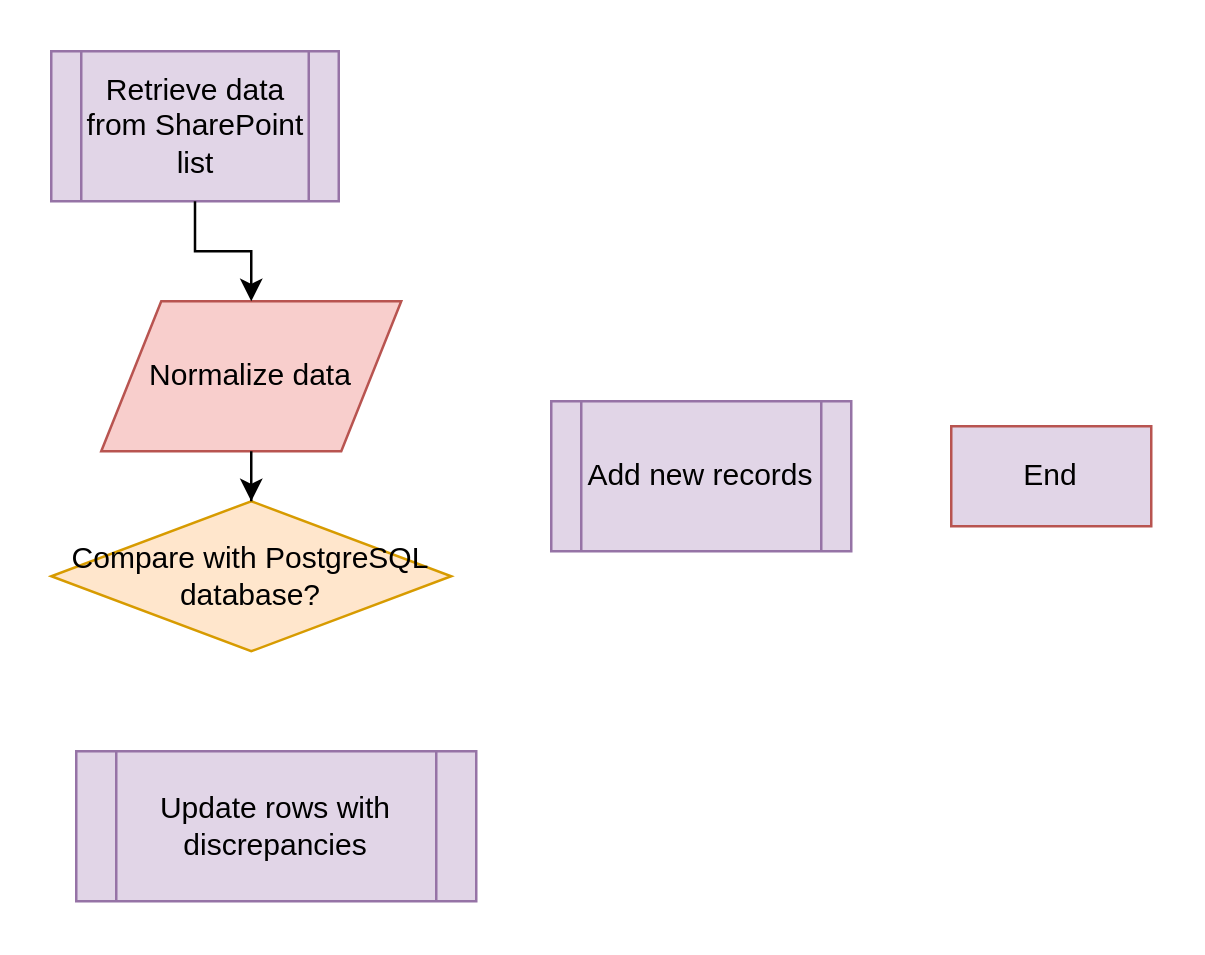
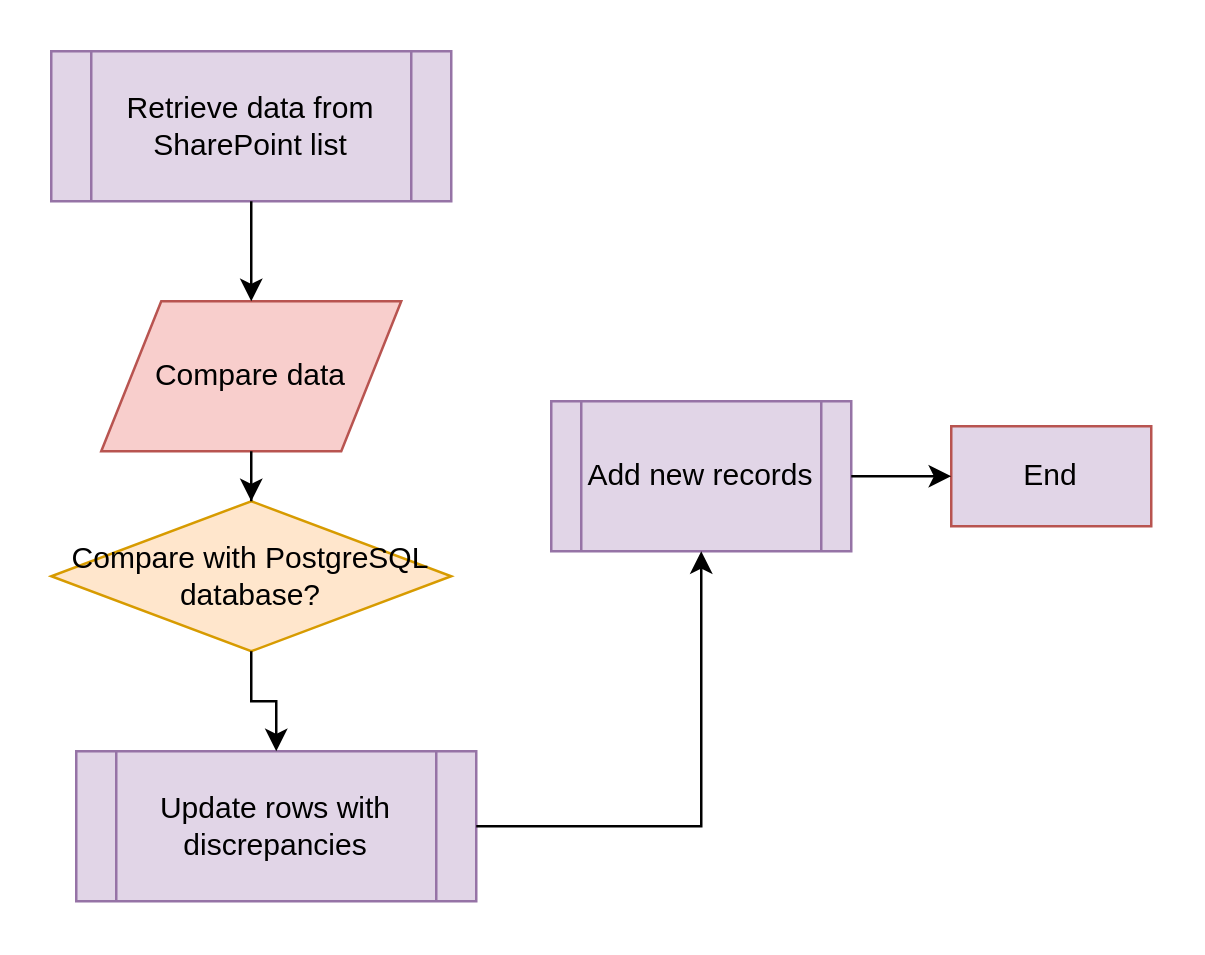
node "Retrieve data from SharePoint list": size 288x150 -> 400x150
node "Normalize data": label "Normalize data" -> "Compare data"
edge "Add new records" -> "End": added
edge "Compare with PostgreSQL database?" -> "Update rows with discrepancies": added
edge "Update rows with discrepancies" -> "Add new records": added
